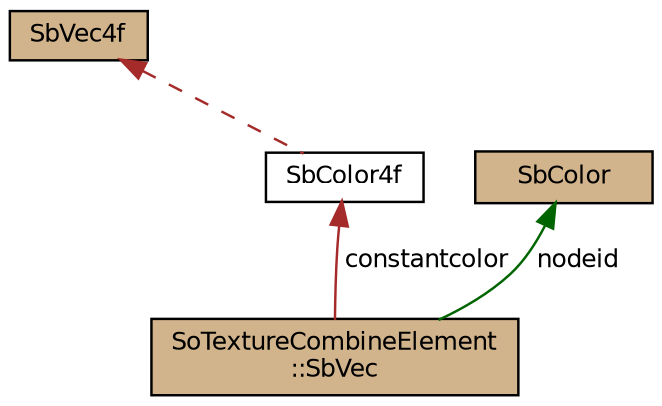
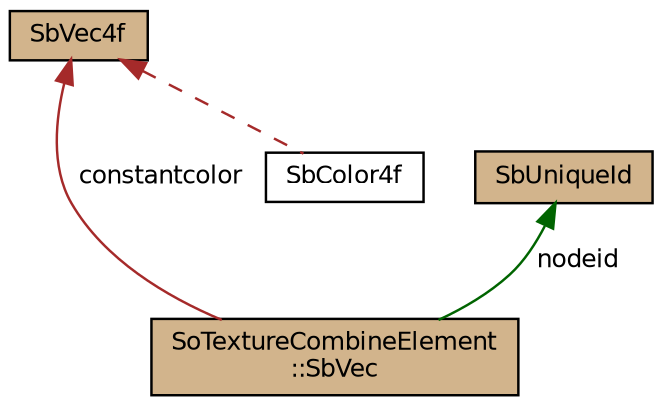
node "SbColor": label "SbColor" -> "SbUniqueId"
edge "SoTextureCombineElement ::SbVec" -> "SbColor4f": now "SoTextureCombineElement ::SbVec" -> "SbVec4f"
